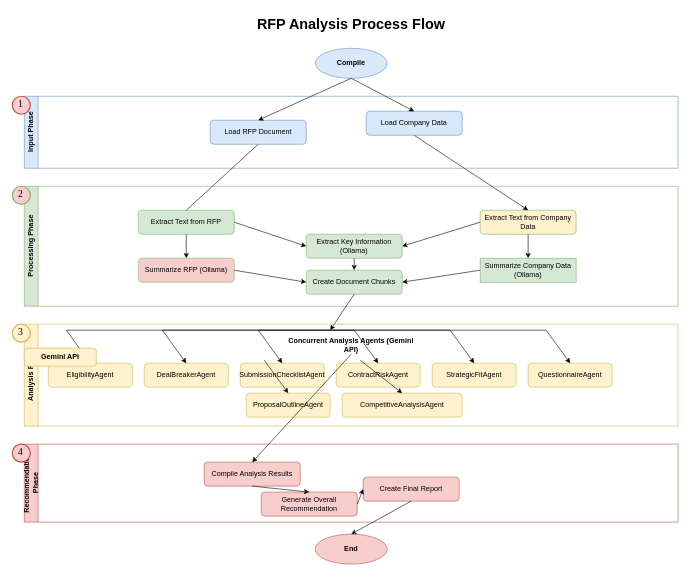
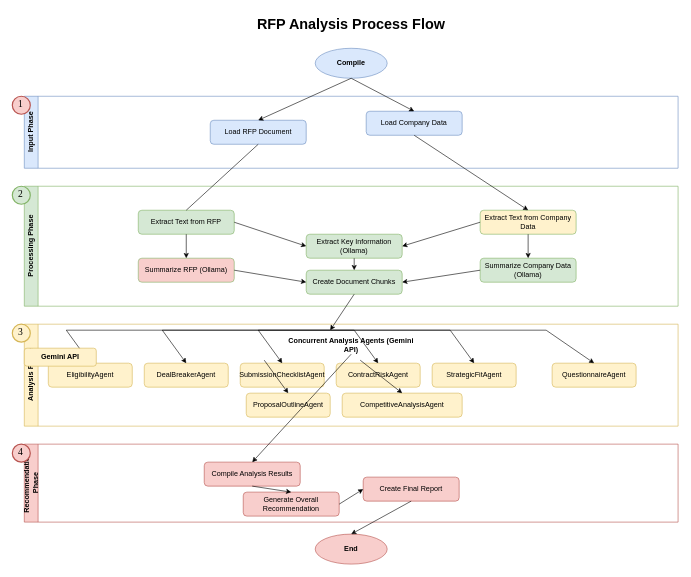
node "2": fillcolor #f8cecc -> #d5e8d4
node "Summarize Company Data (Ollama)": shape rectangle -> rounded rectangle
node "QuestionnaireAgent": moved (570, 375) -> (594, 375)
node "Generate Overall Recommendation": moved (309, 504) -> (291, 504)
